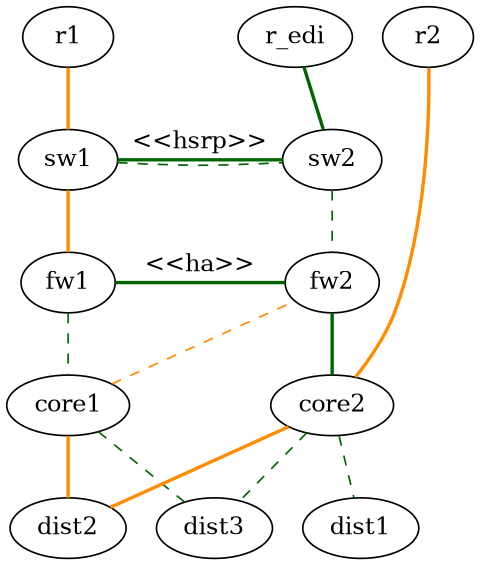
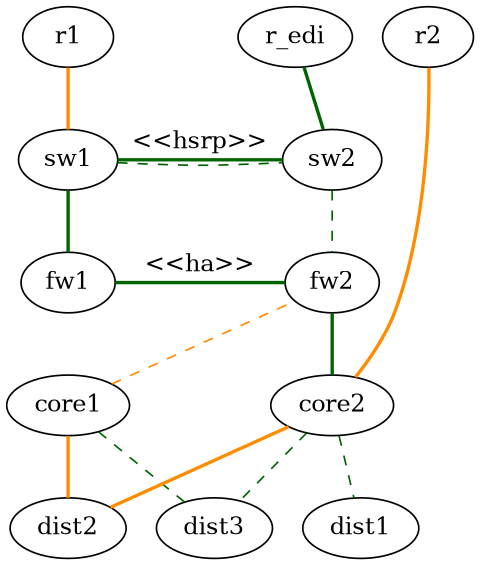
edge "sw1" -- "fw1": color darkorange -> darkgreen
edge "fw1" -- "core1": removed
